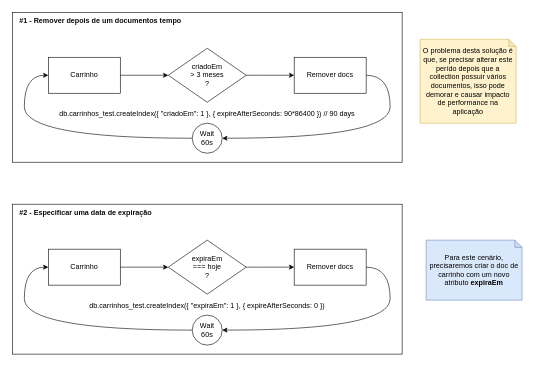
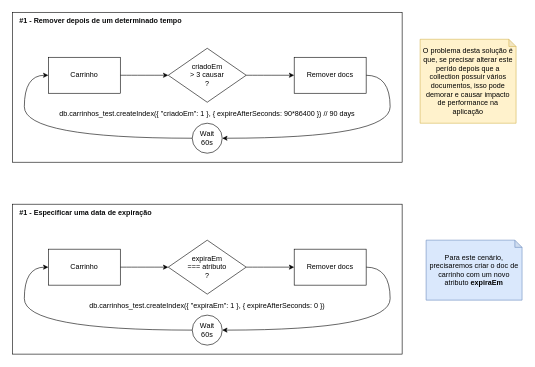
node "#1 - Remover depois de um documentos tempo": label "#1 - Remover depois de um documentos tempo" -> "#1 - Remover depois de um determinado tempo"
node "criadoEm > 3 meses ?": label "criadoEm > 3 meses ?" -> "criadoEm > 3 causar ?"
node "#2 - Especificar uma data de expiração": label "#2 - Especificar uma data de expiração" -> "#1 - Especificar uma data de expiração"
node "expiraEm === hoje ?": label "expiraEm === hoje ?" -> "expiraEm === atributo ?"
